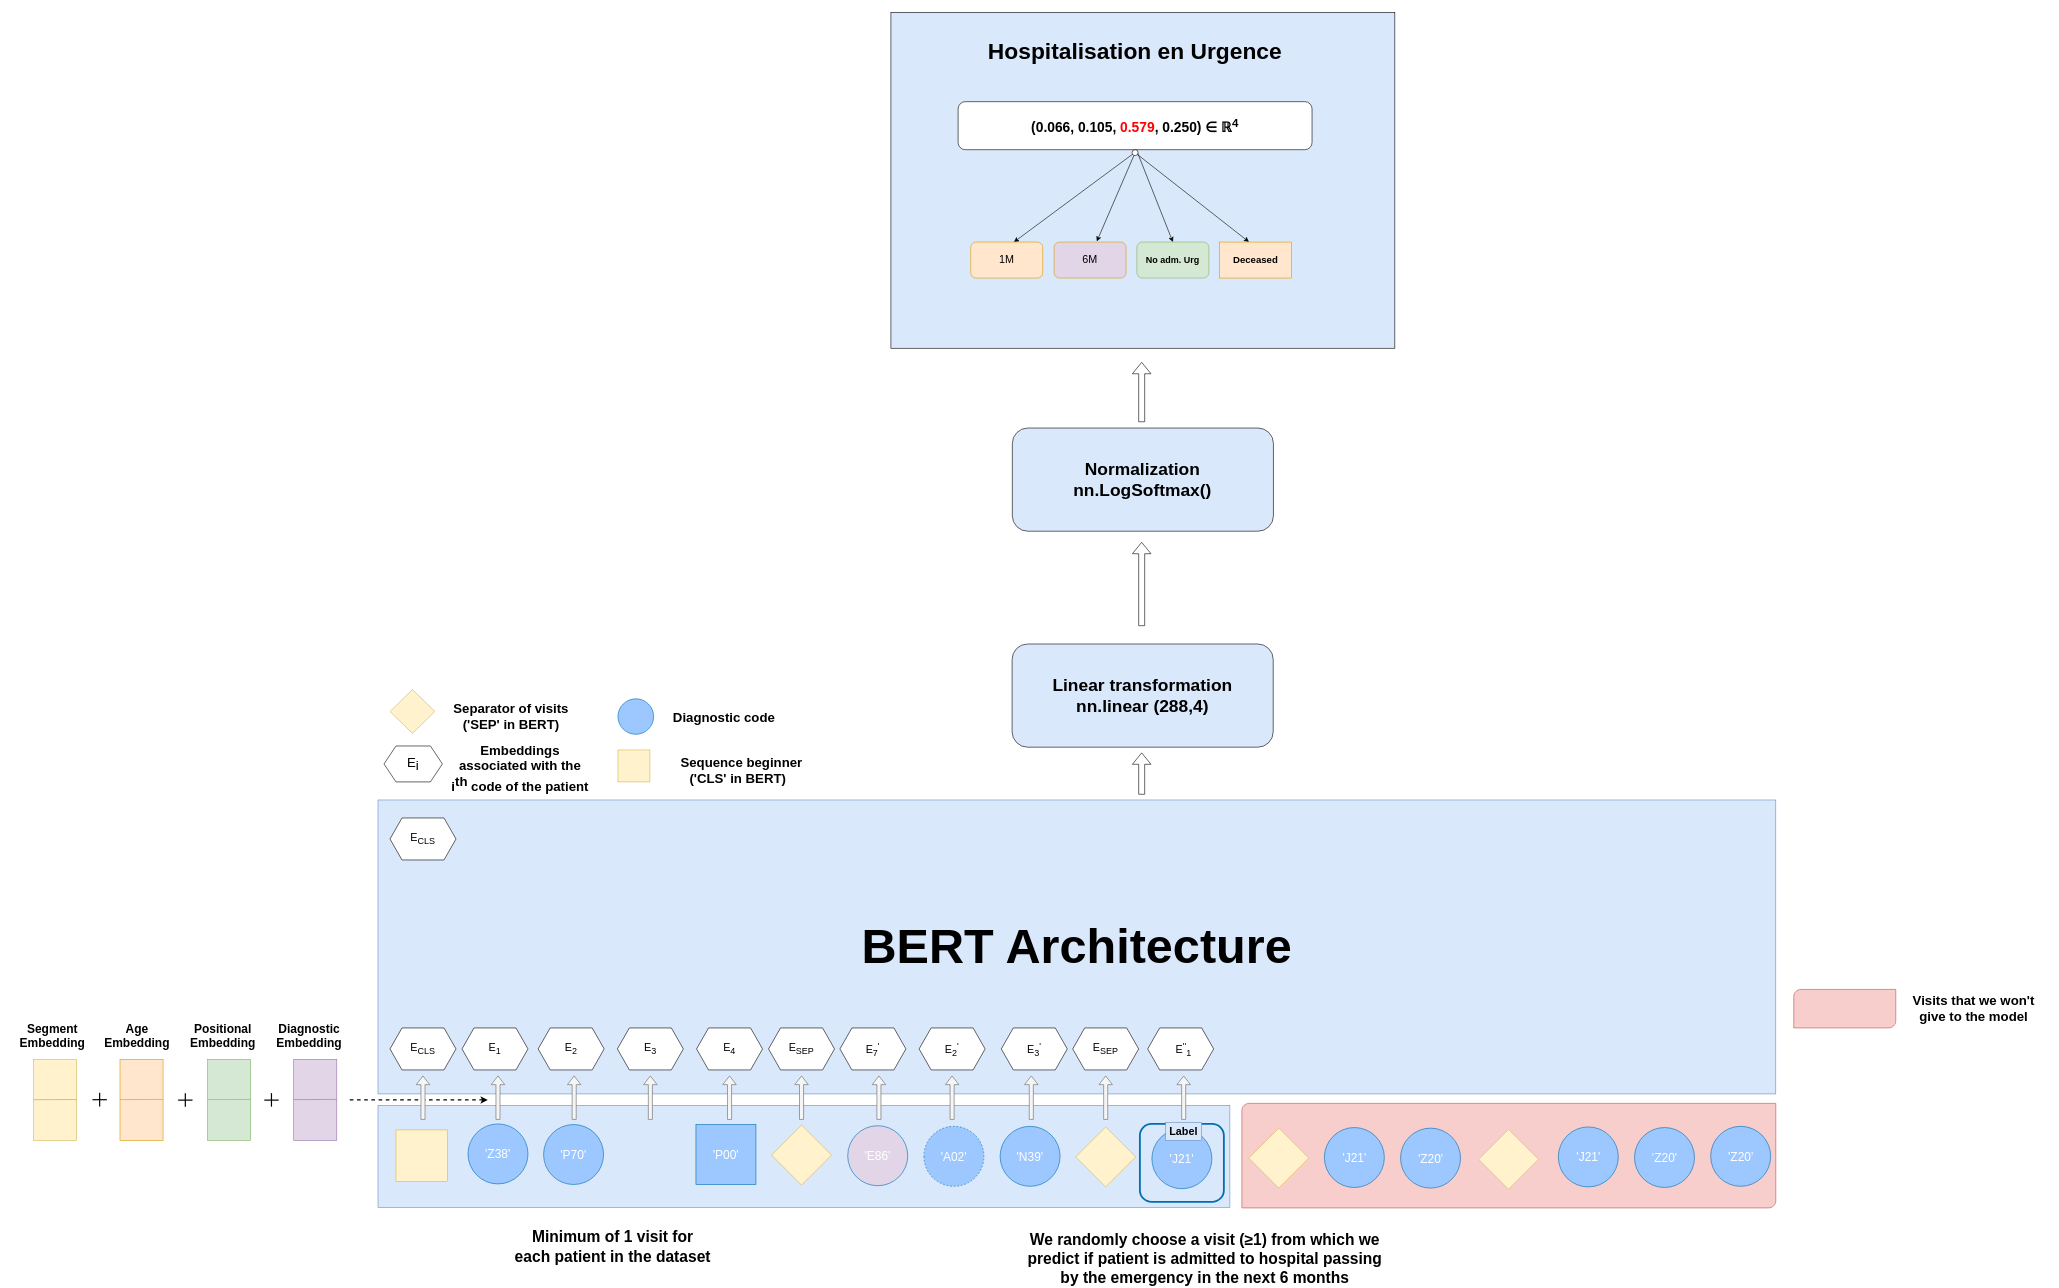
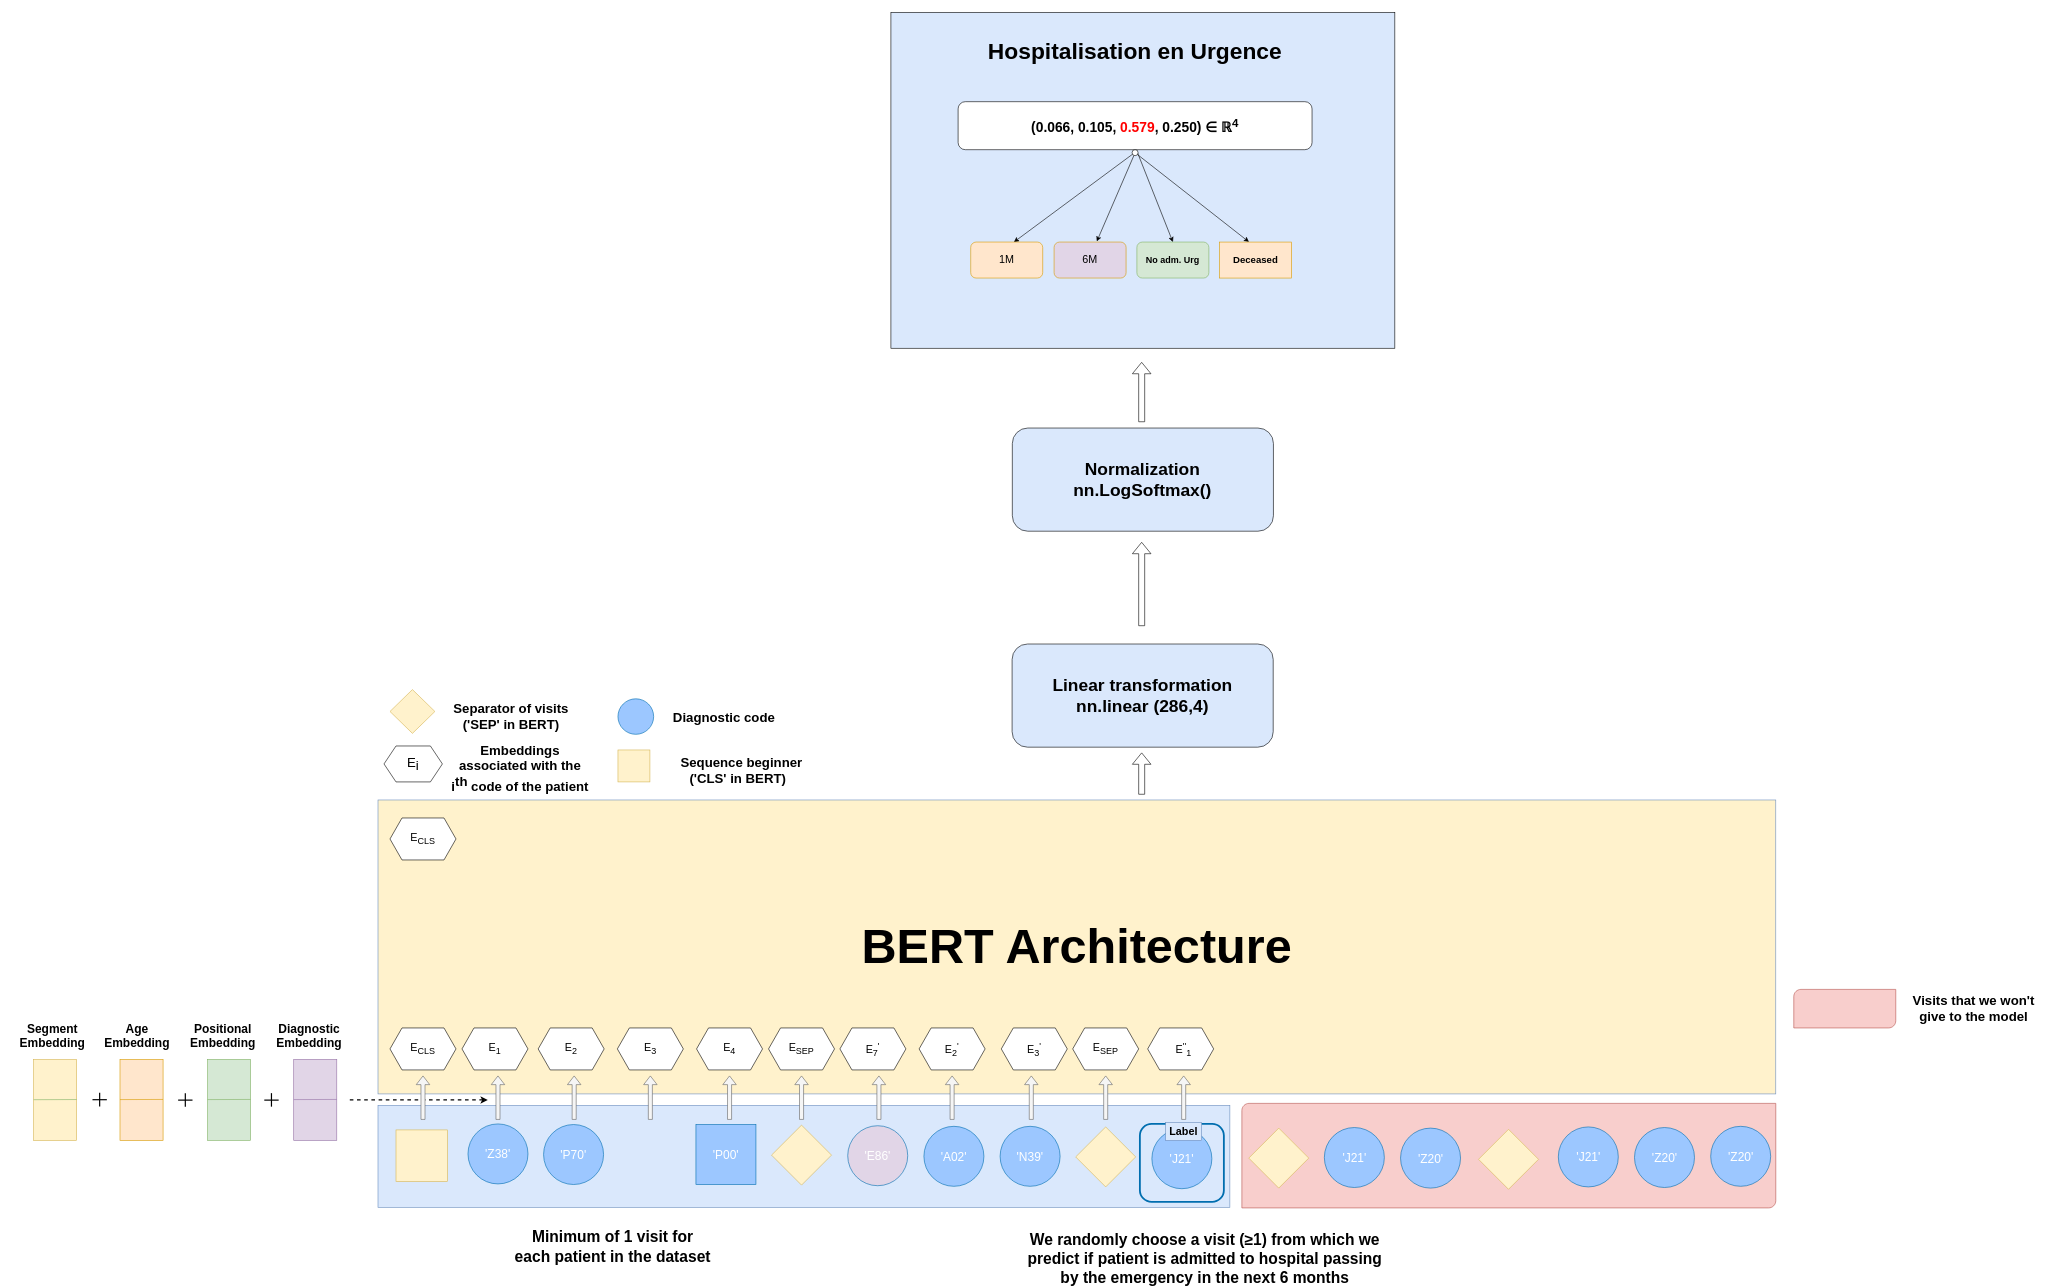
node "Linear transformation nn.linear (288,4)": label "Linear transformation nn.linear (288,4)" -> "Linear transformation nn.linear (286,4)"
node "BERT Architecture": fillcolor #dae8fc -> #fff2cc
node "'A02'": style dashed -> solid
